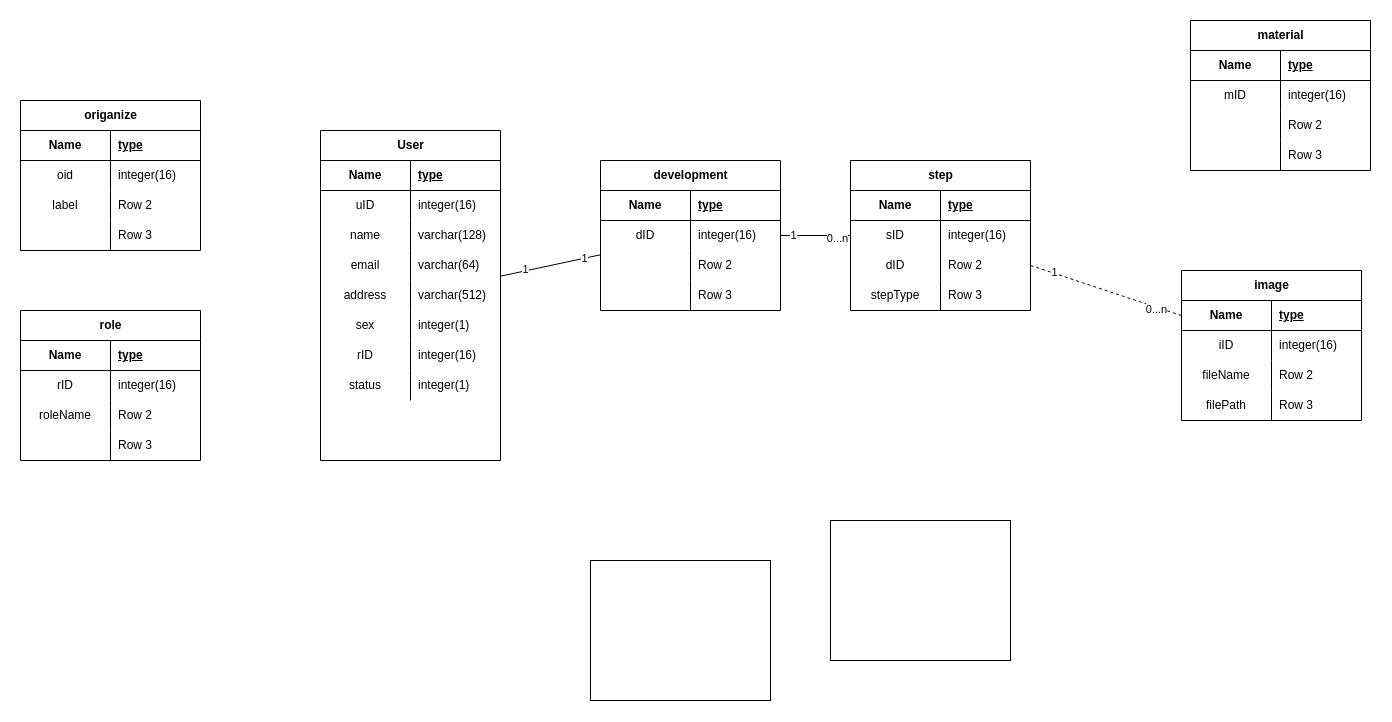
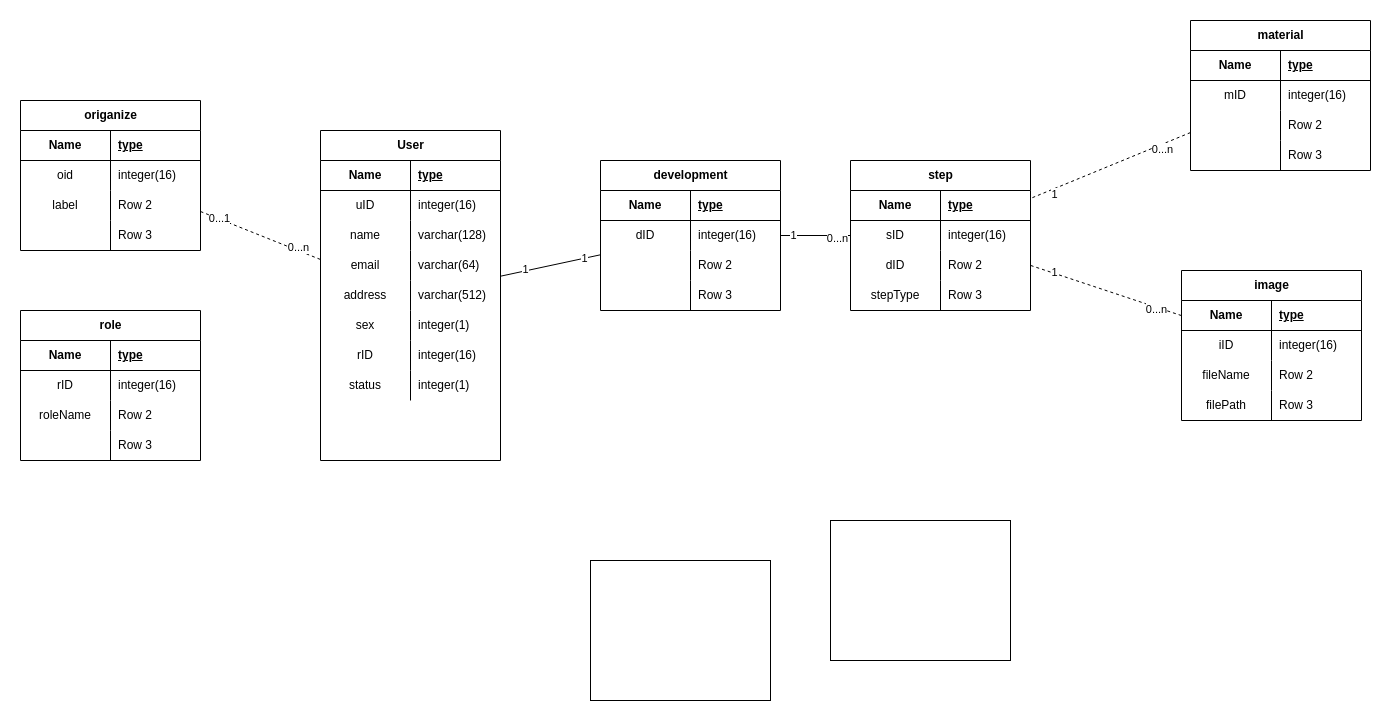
edge "material" -- "step": added, labels "0...n", "1"
edge "origanize" -- "User": added, labels "0...1", "0...n"
